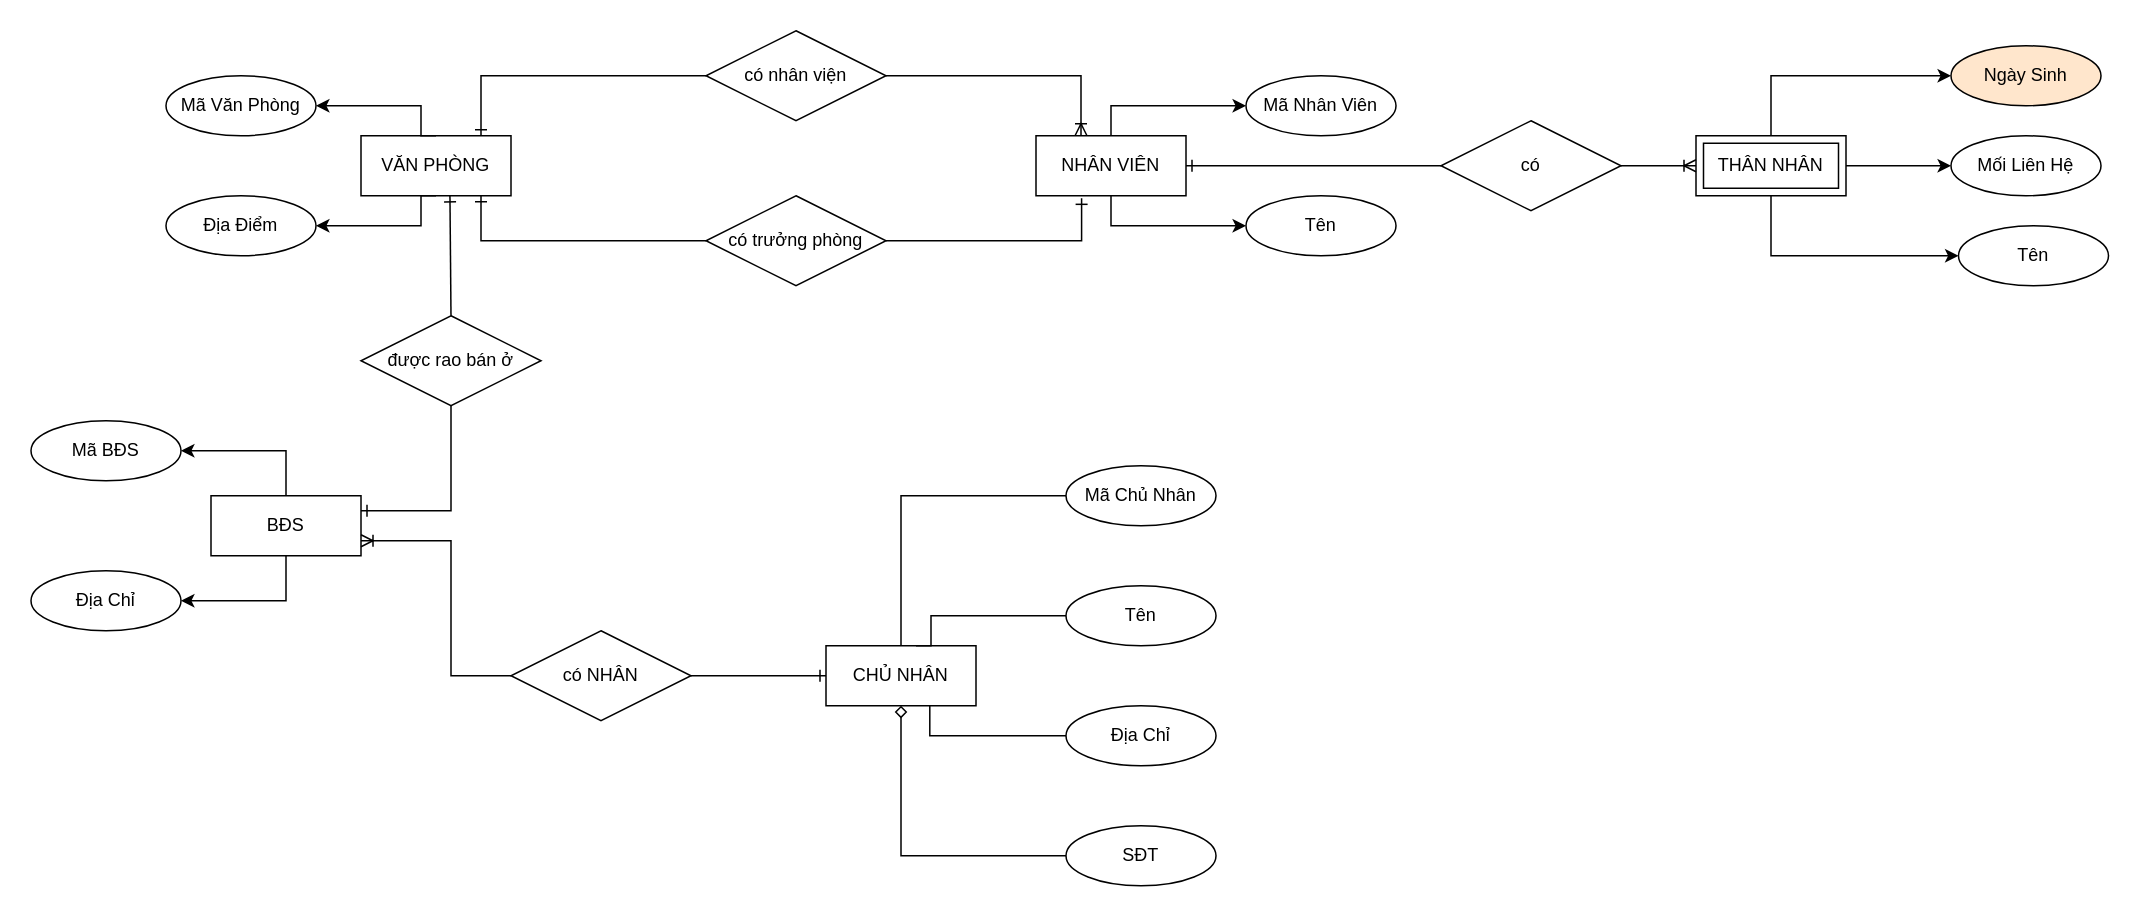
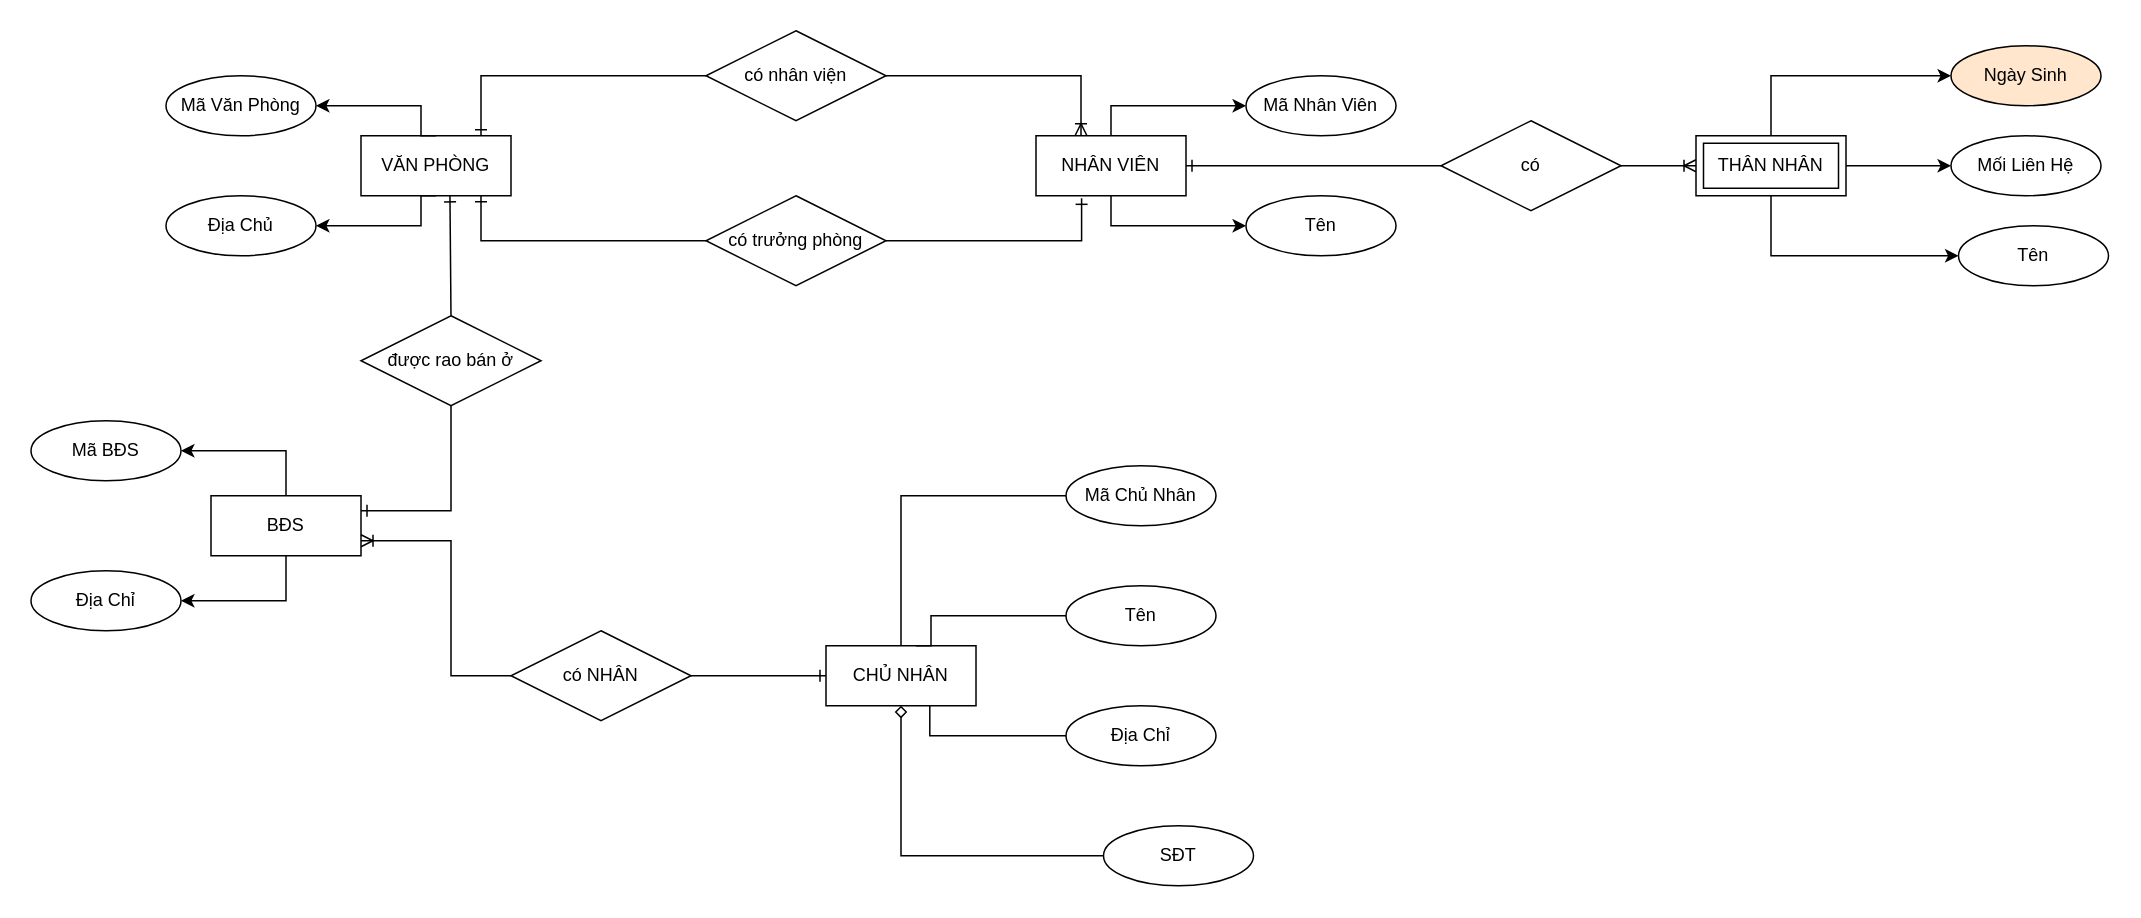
node "Địa Điểm": label "Địa Điểm" -> "Địa Chủ"
node "SĐT": moved (1141, 856) -> (1178, 856)
